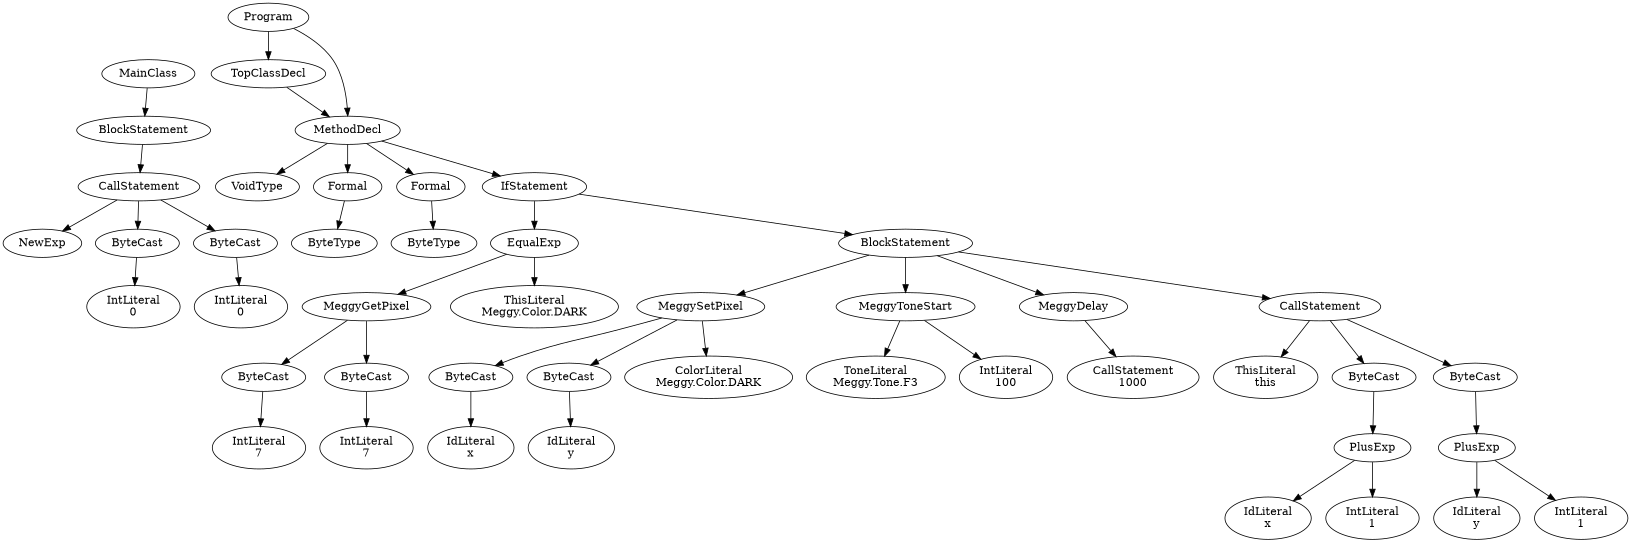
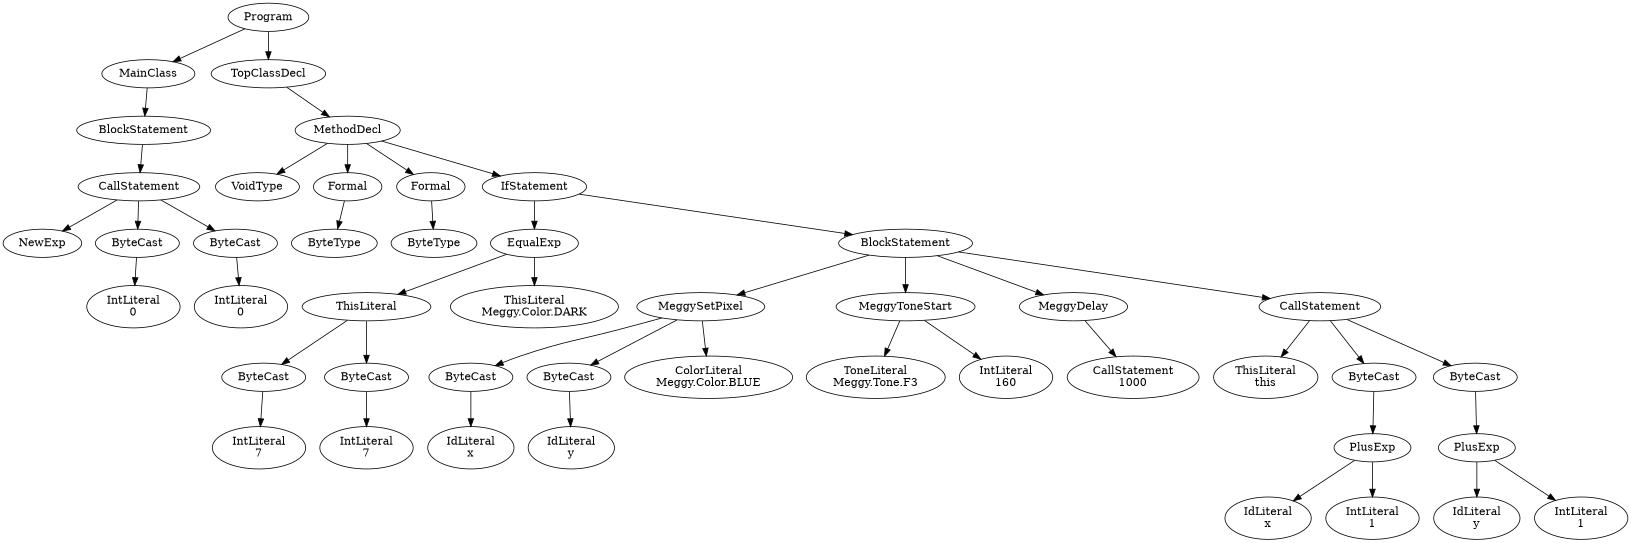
edge "Program" -> "MethodDecl": now "Program" -> "MainClass"
node "MeggyGetPixel": label "MeggyGetPixel" -> "ThisLiteral"
node "ColorLiteral Meggy.Color.DARK": label "ColorLiteral Meggy.Color.DARK" -> "ColorLiteral Meggy.Color.BLUE"
node "IntLiteral 100": label "IntLiteral 100" -> "IntLiteral 160"
